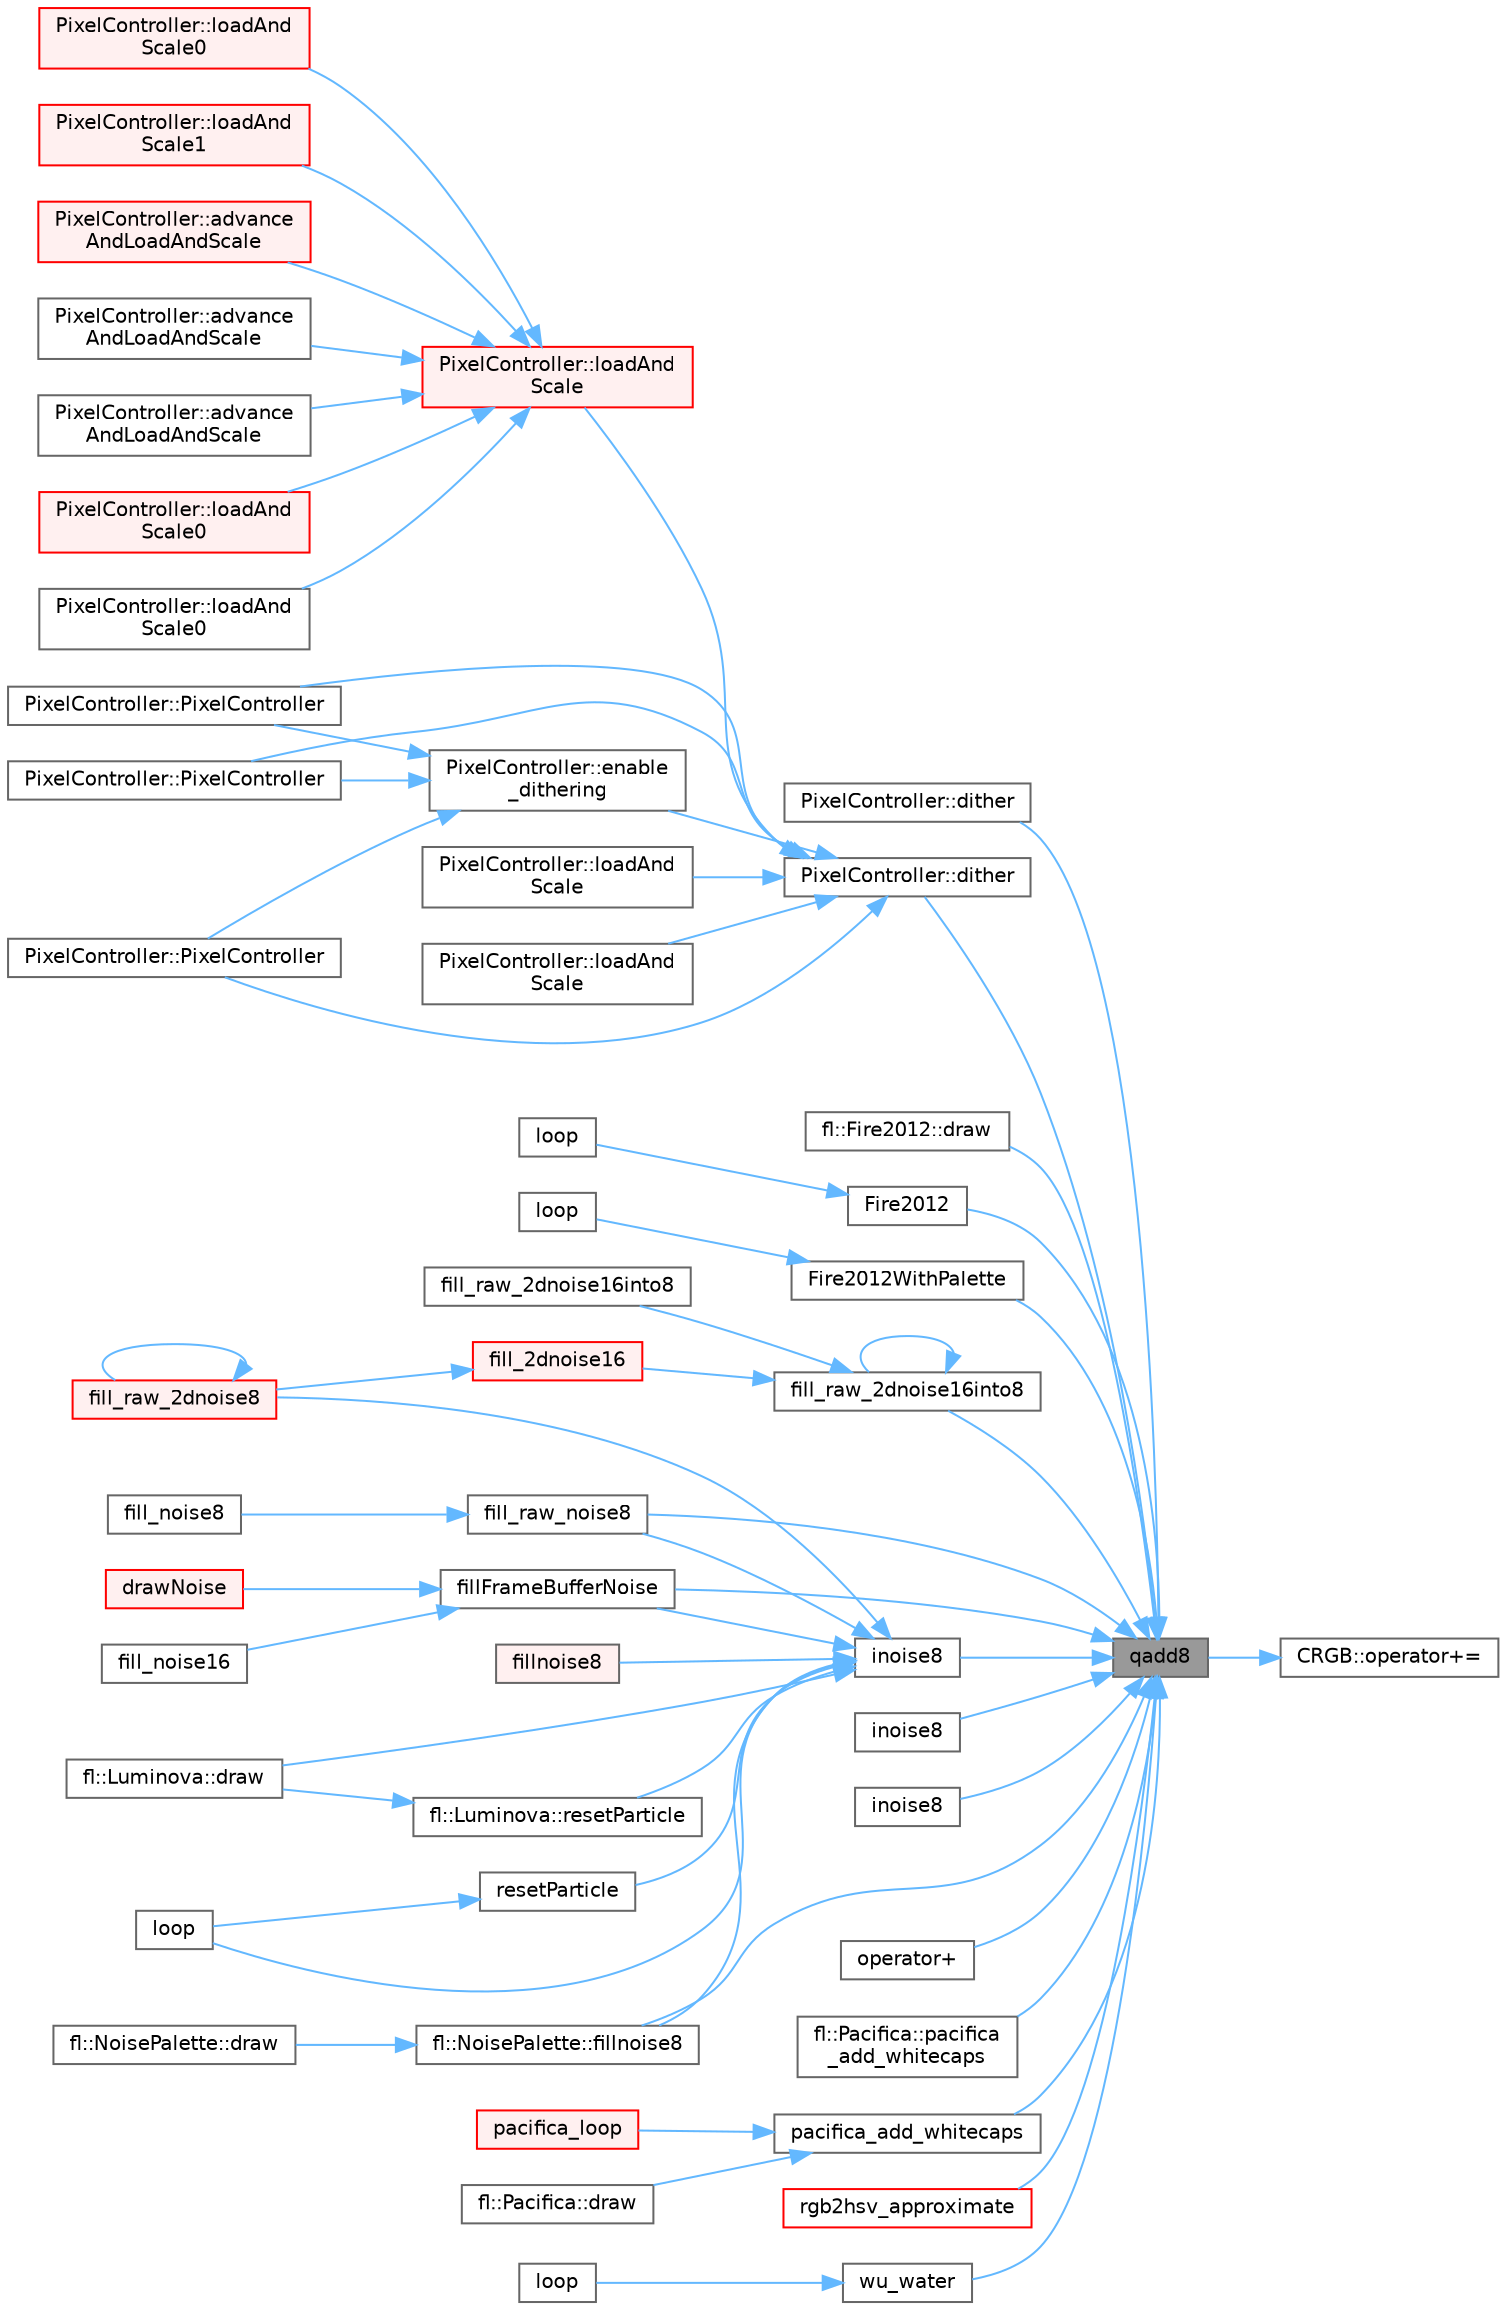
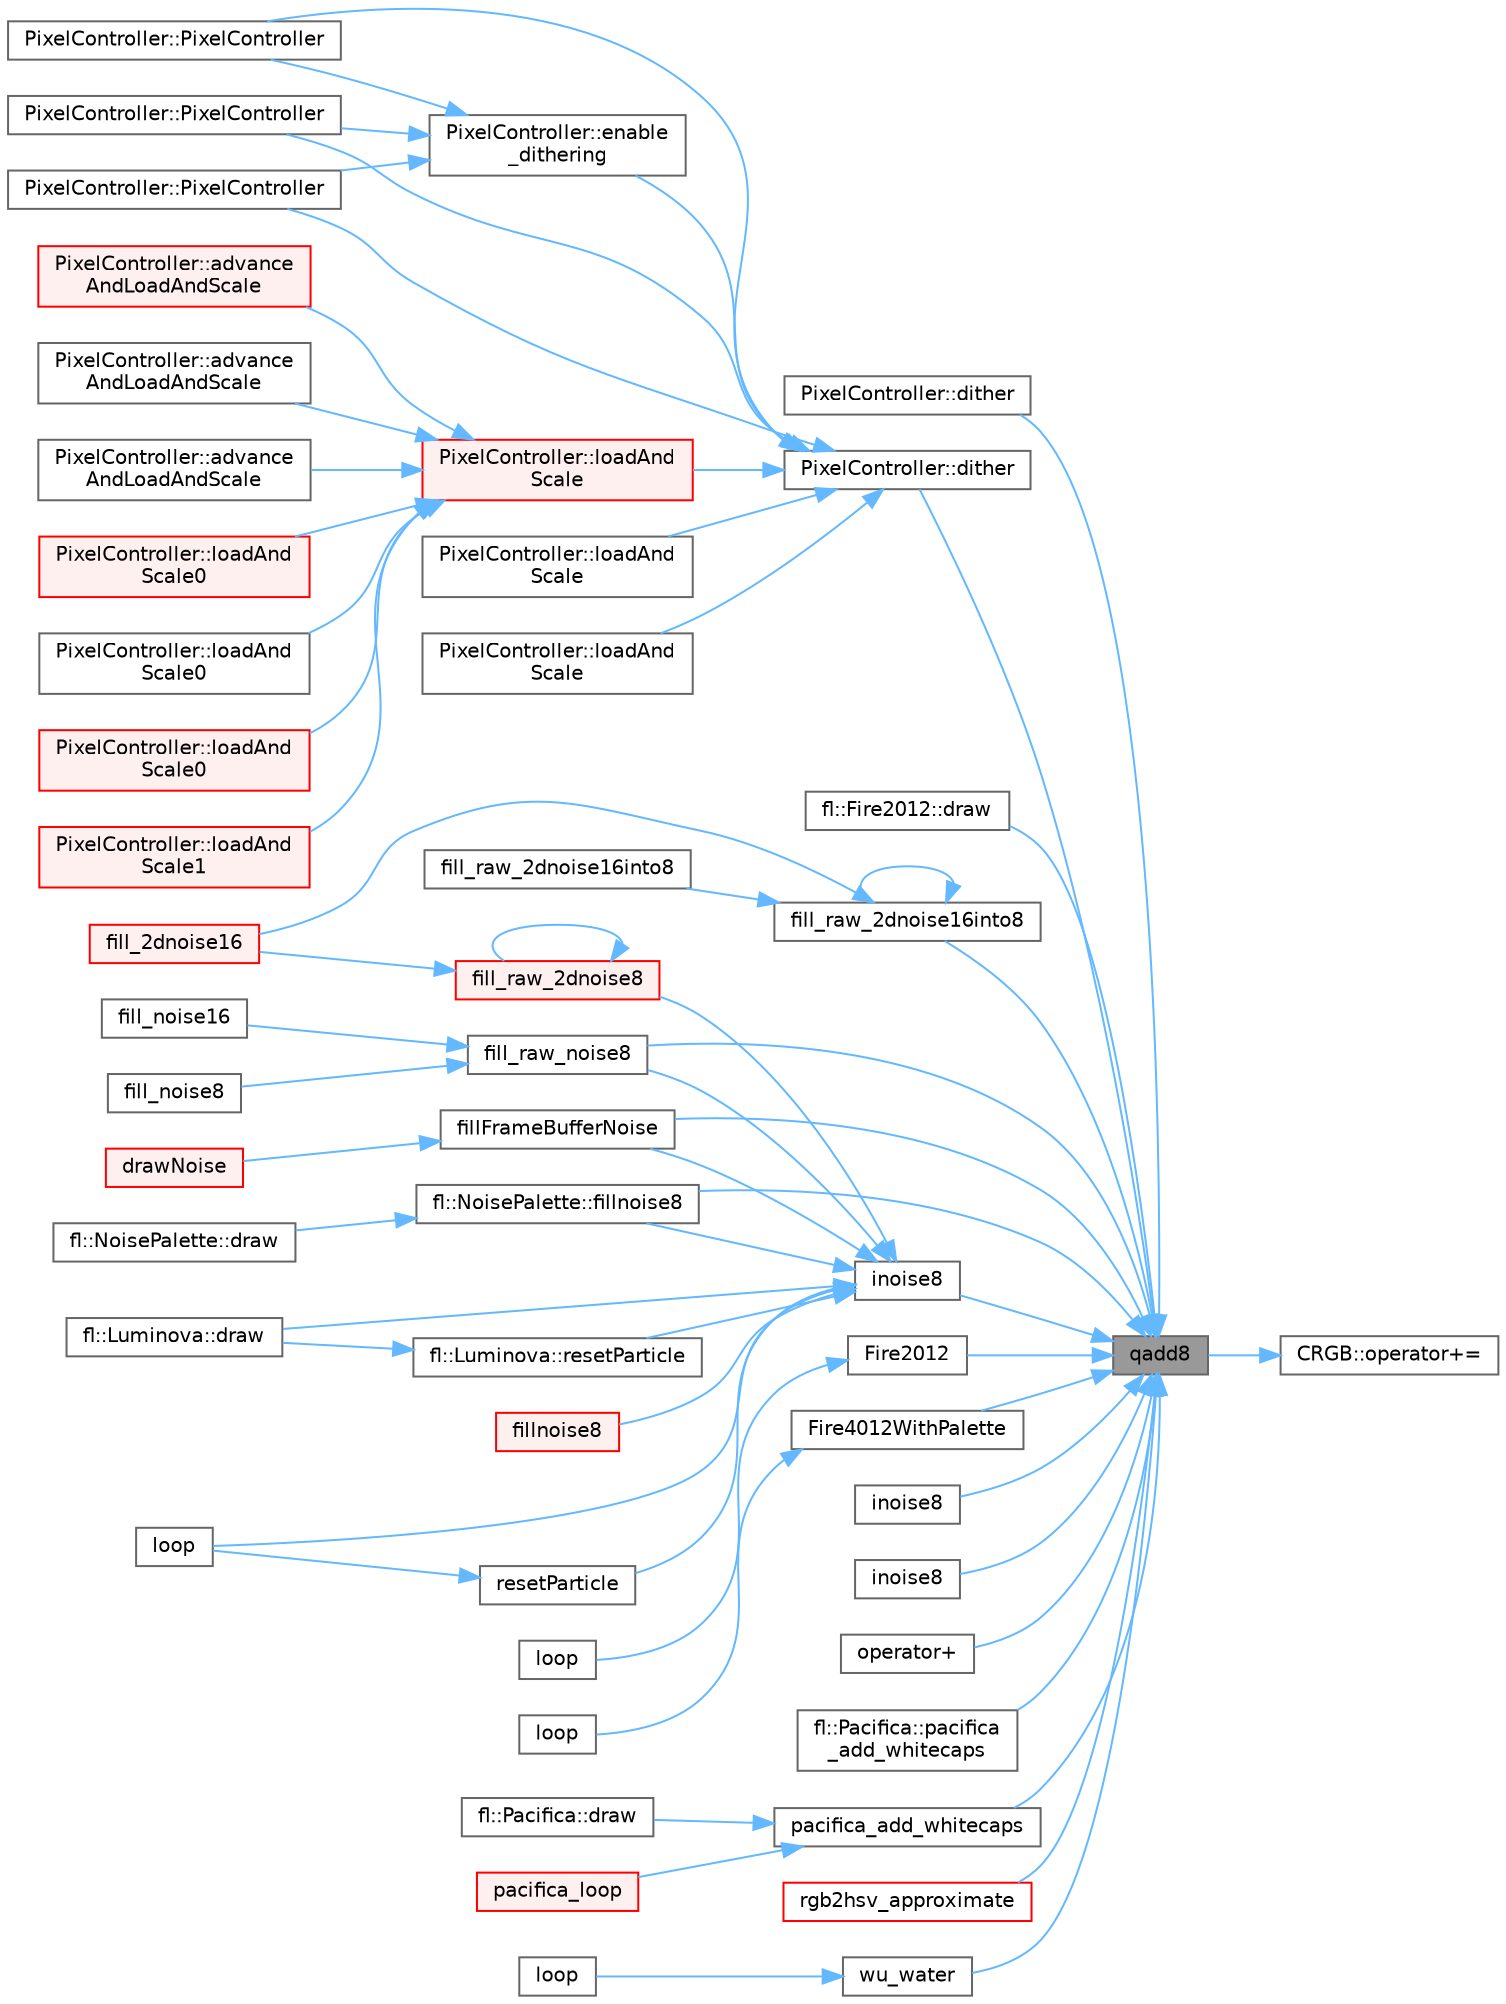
node "Fire2012WithPalette": label "Fire2012WithPalette" -> "Fire4012WithPalette"
edge "fill_raw_2dnoise8" -> "fill_2dnoise16": reversed
edge "fill_noise16" -> "fillFrameBufferNoise": now "fill_noise16" -> "fill_raw_noise8"
node "fillnoise8": color grey40 -> red
